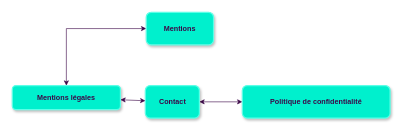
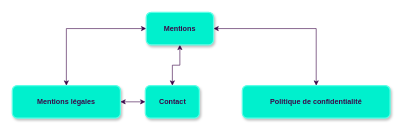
edge "Mentions" -- "Politique de confidentialité": added
edge "Mentions" -- "Contact": added
node "Mentions légales": size 108x24 -> 108x32
edge "Contact" -- "Politique de confidentialité": removed
